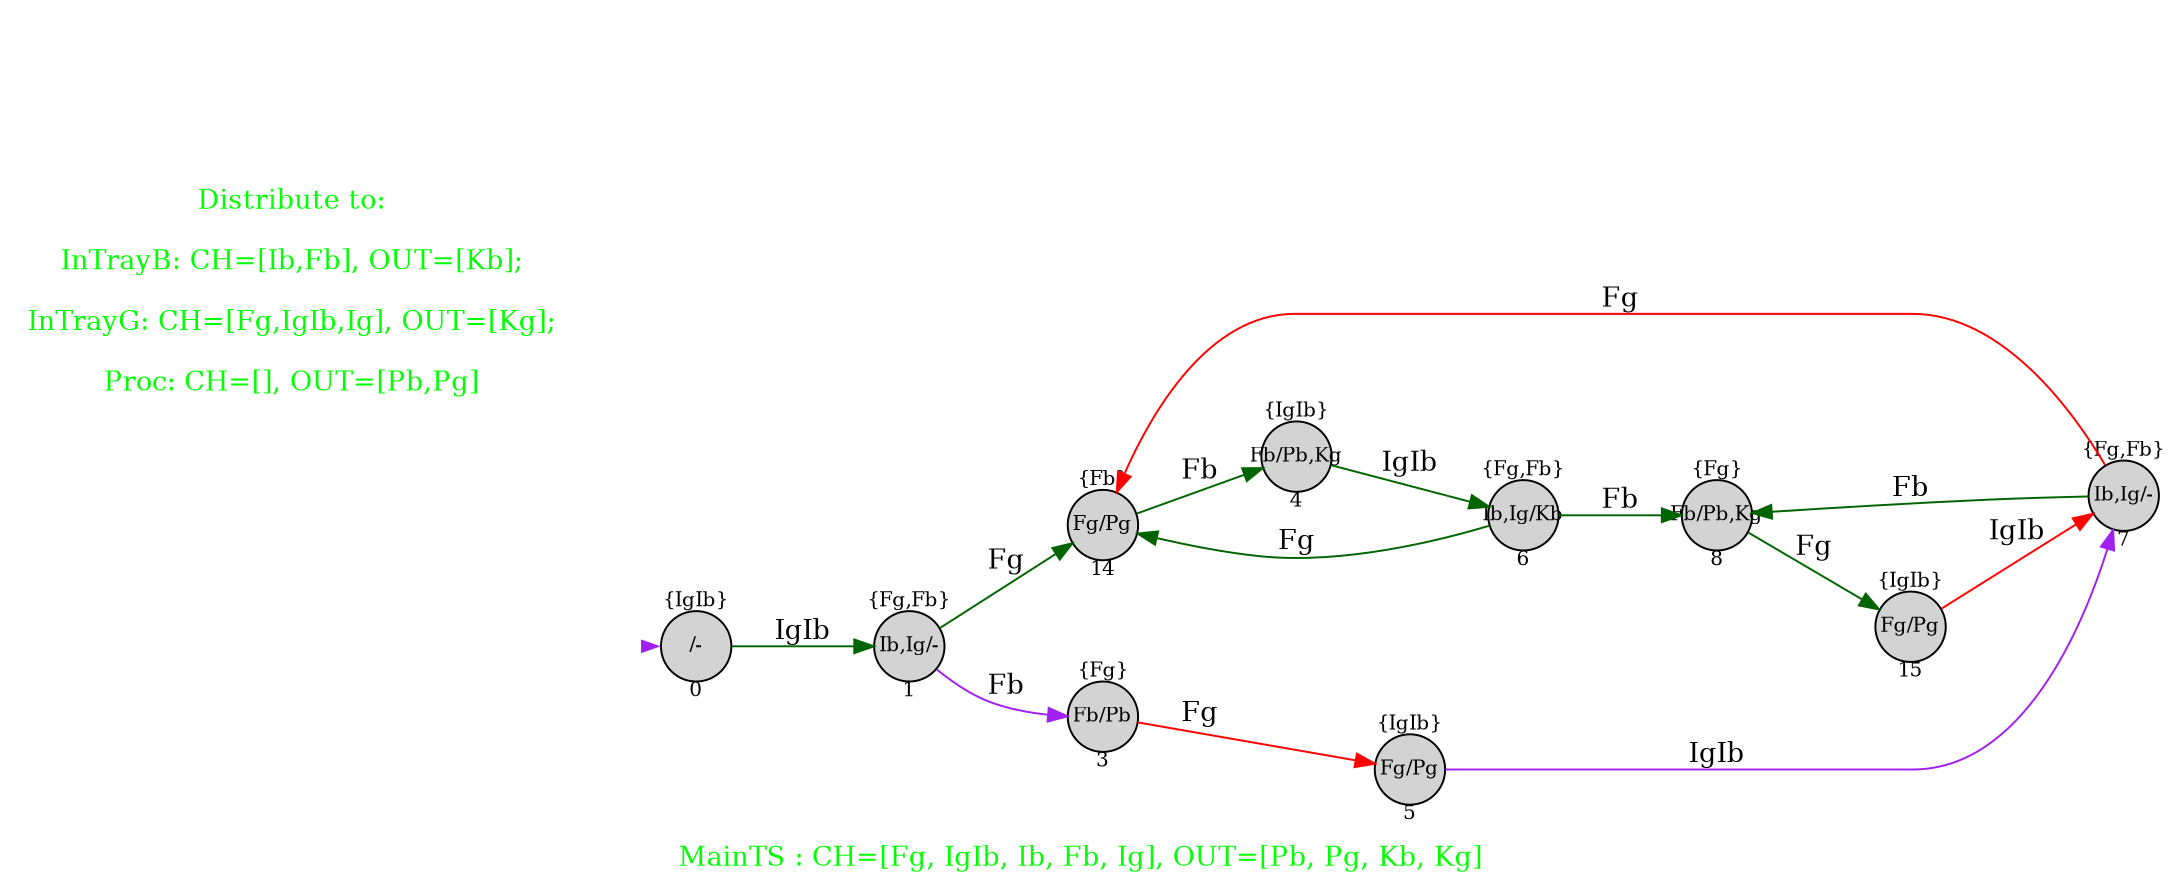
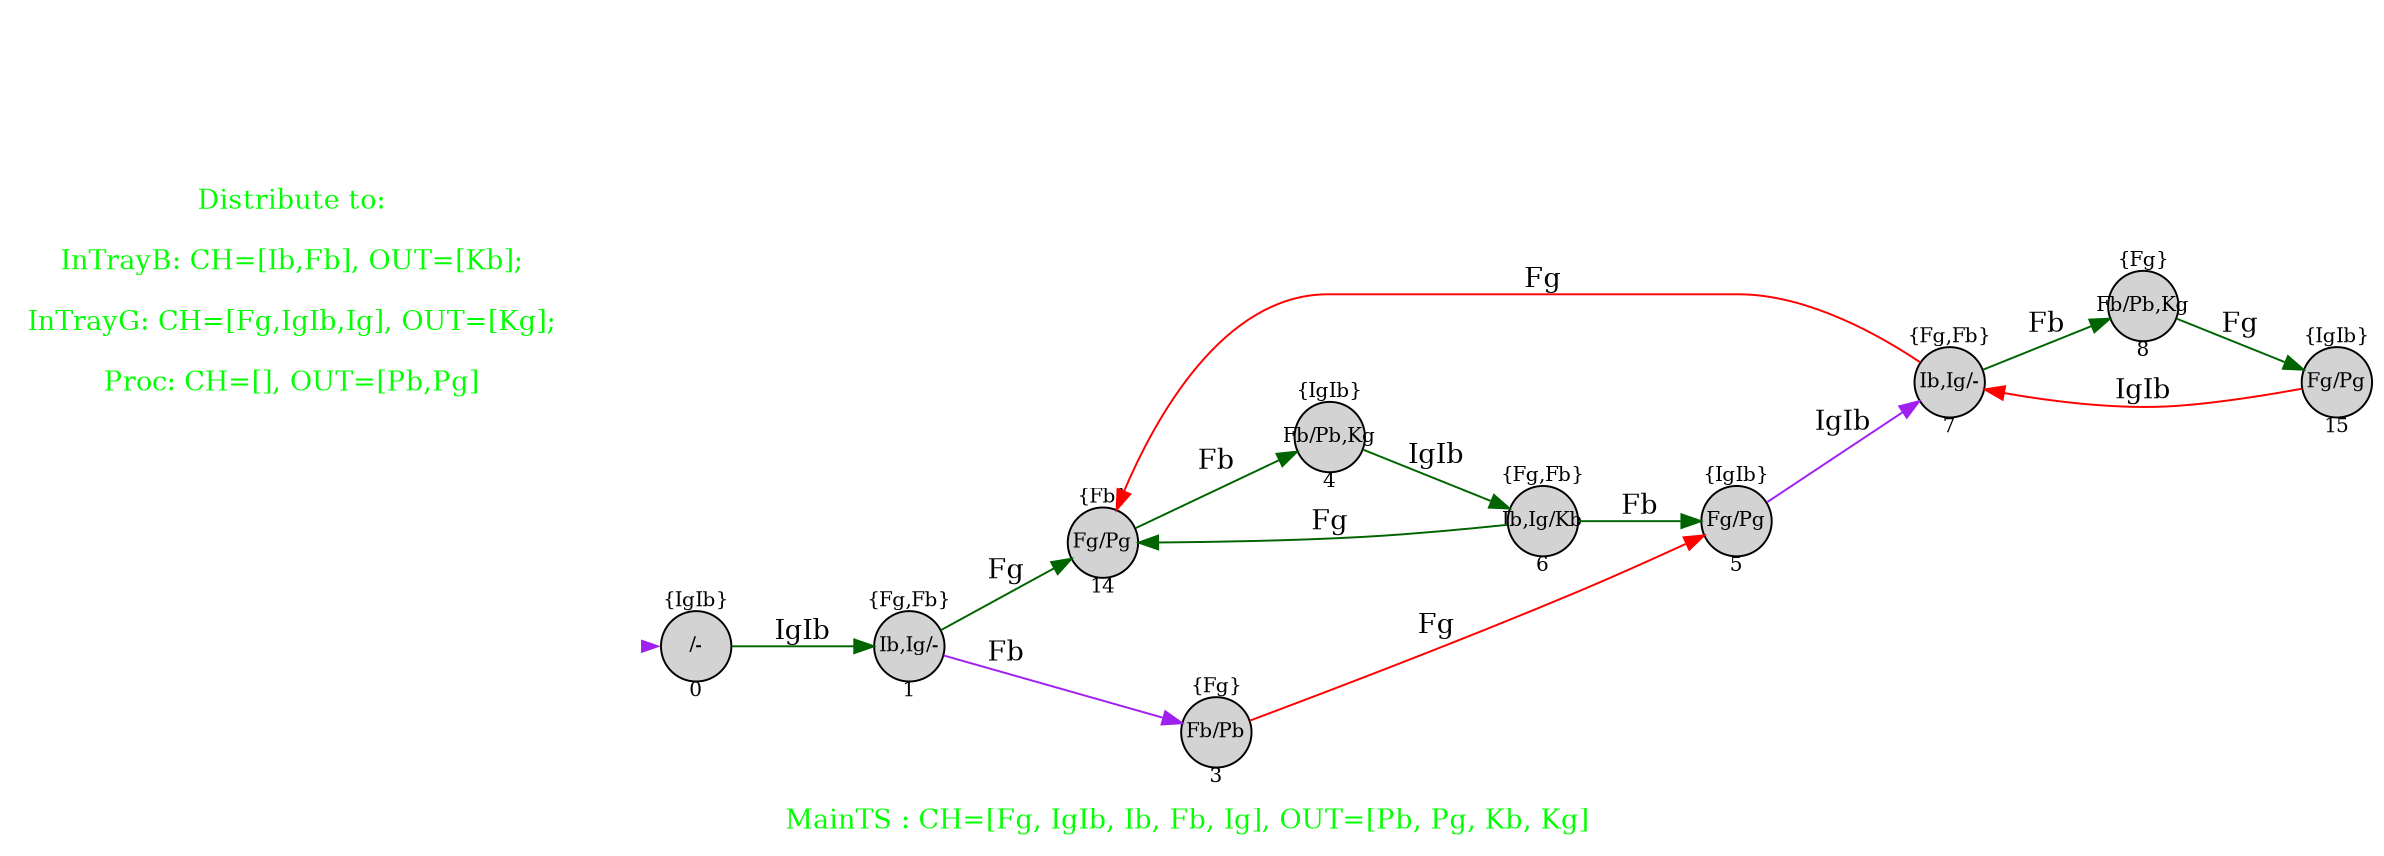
edge "{Fg,Fb} Ib,Ig/Kb 6" -> "{Fg} Fb/Pb,Kg 8": now "{Fg,Fb} Ib,Ig/Kb 6" -> "{IgIb} Fg/Pg 5"
